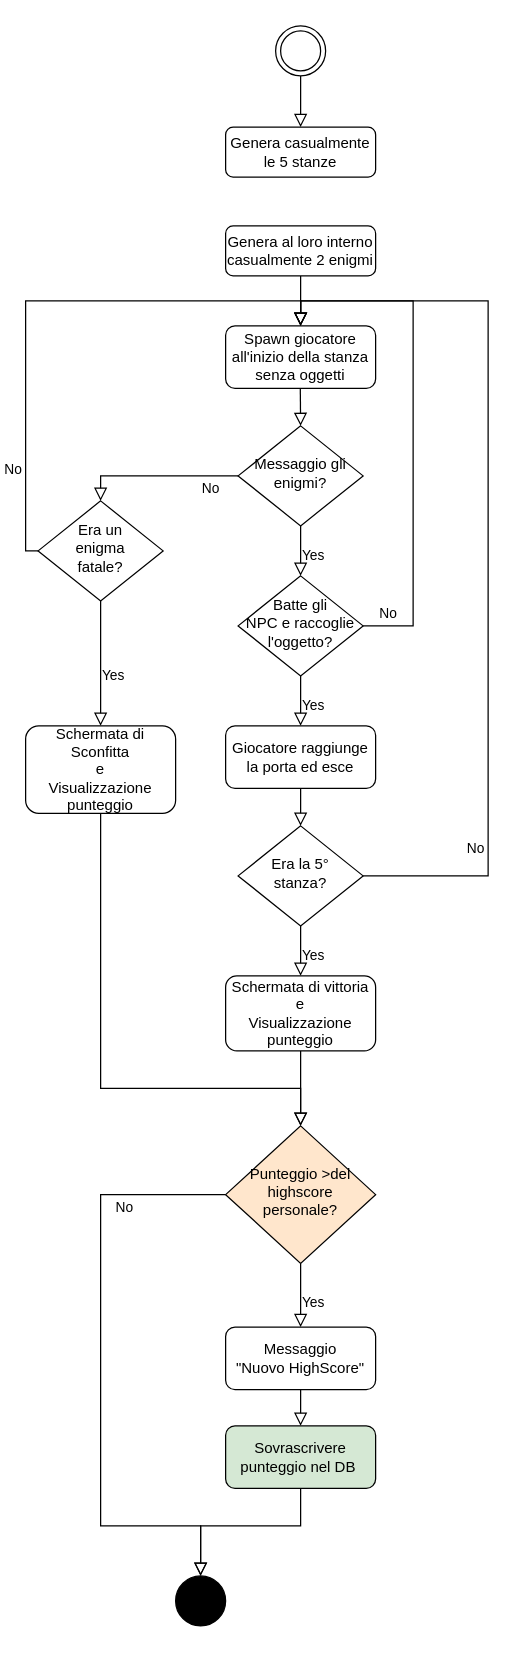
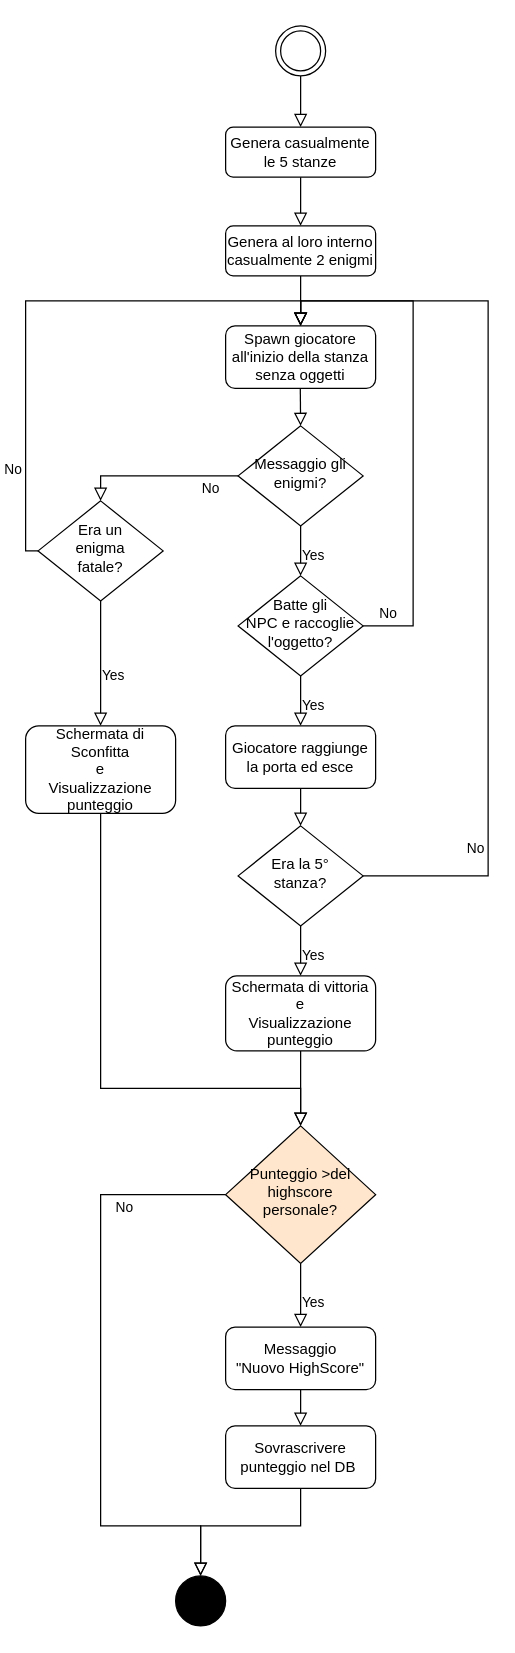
edge "Genera casualmente le 5 stanze" -> "Genera al loro interno casualmente 2 enigmi": added
node "Sovrascrivere punteggio nel DB": fillcolor #d5e8d4 -> #ffffff
